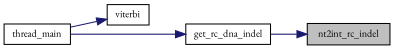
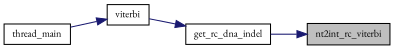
edge "thread_main" -> "get_rc_dna_indel": now "viterbi" -> "get_rc_dna_indel"
node "nt2int_rc_indel": label "nt2int_rc_indel" -> "nt2int_rc_viterbi"
